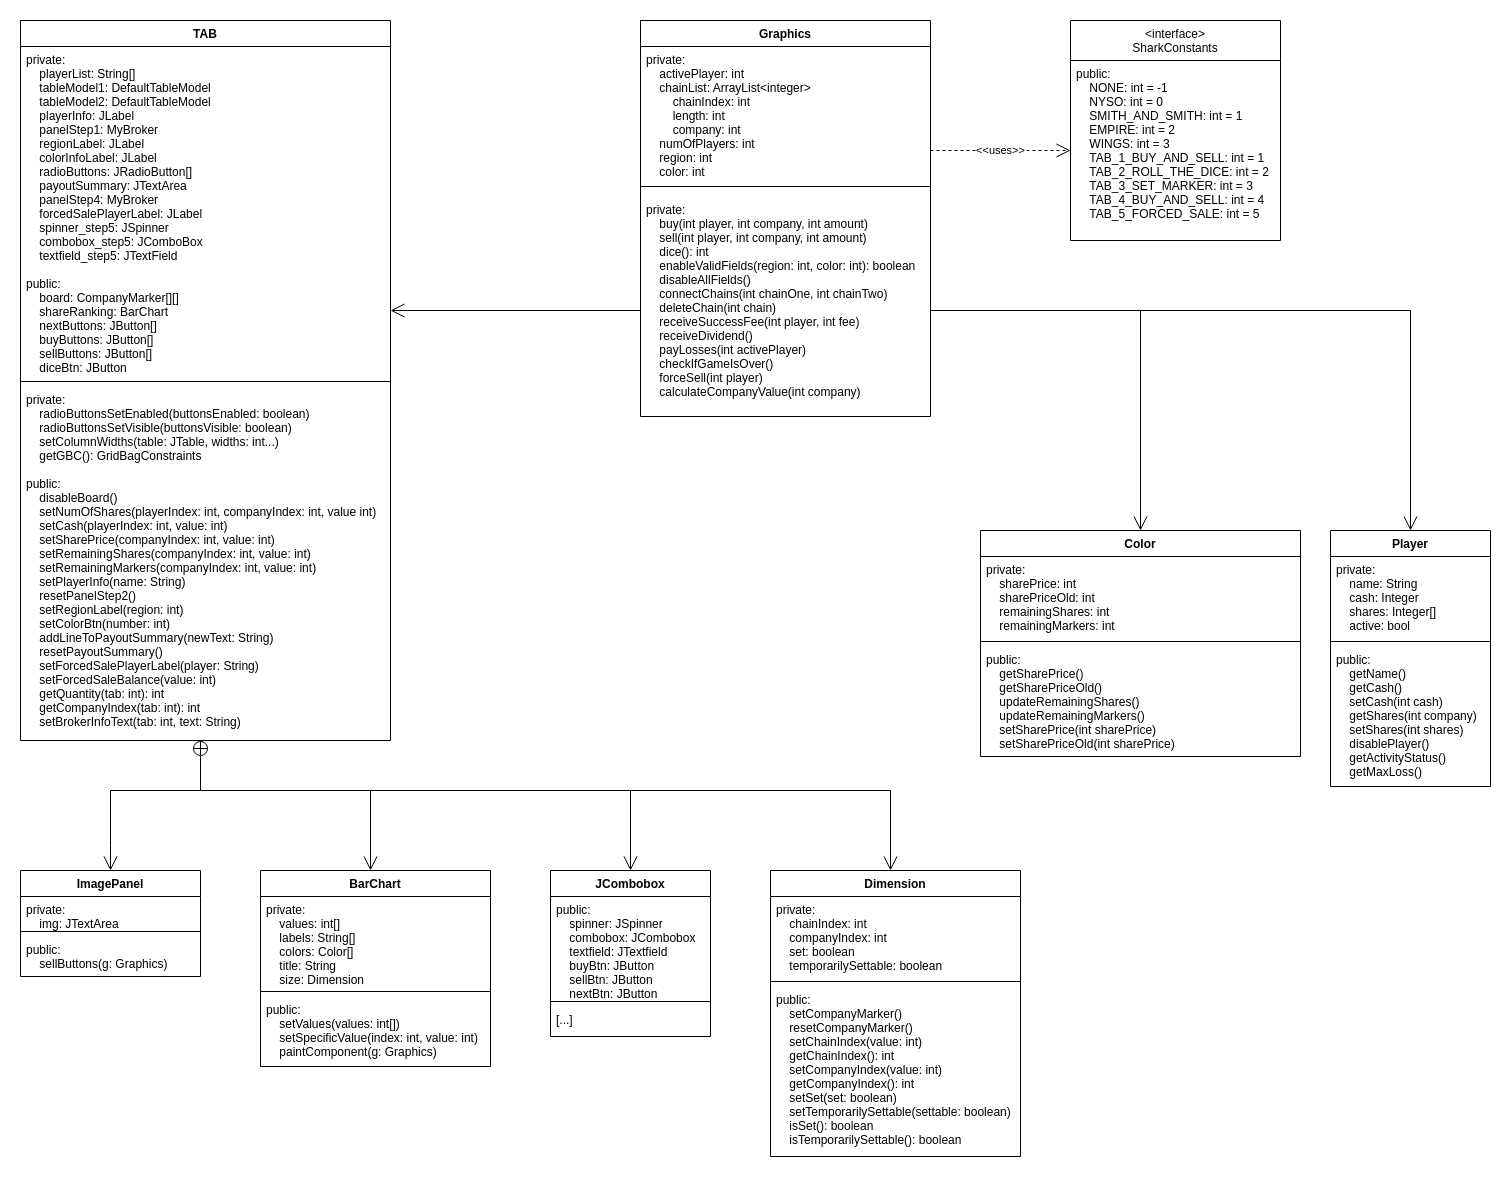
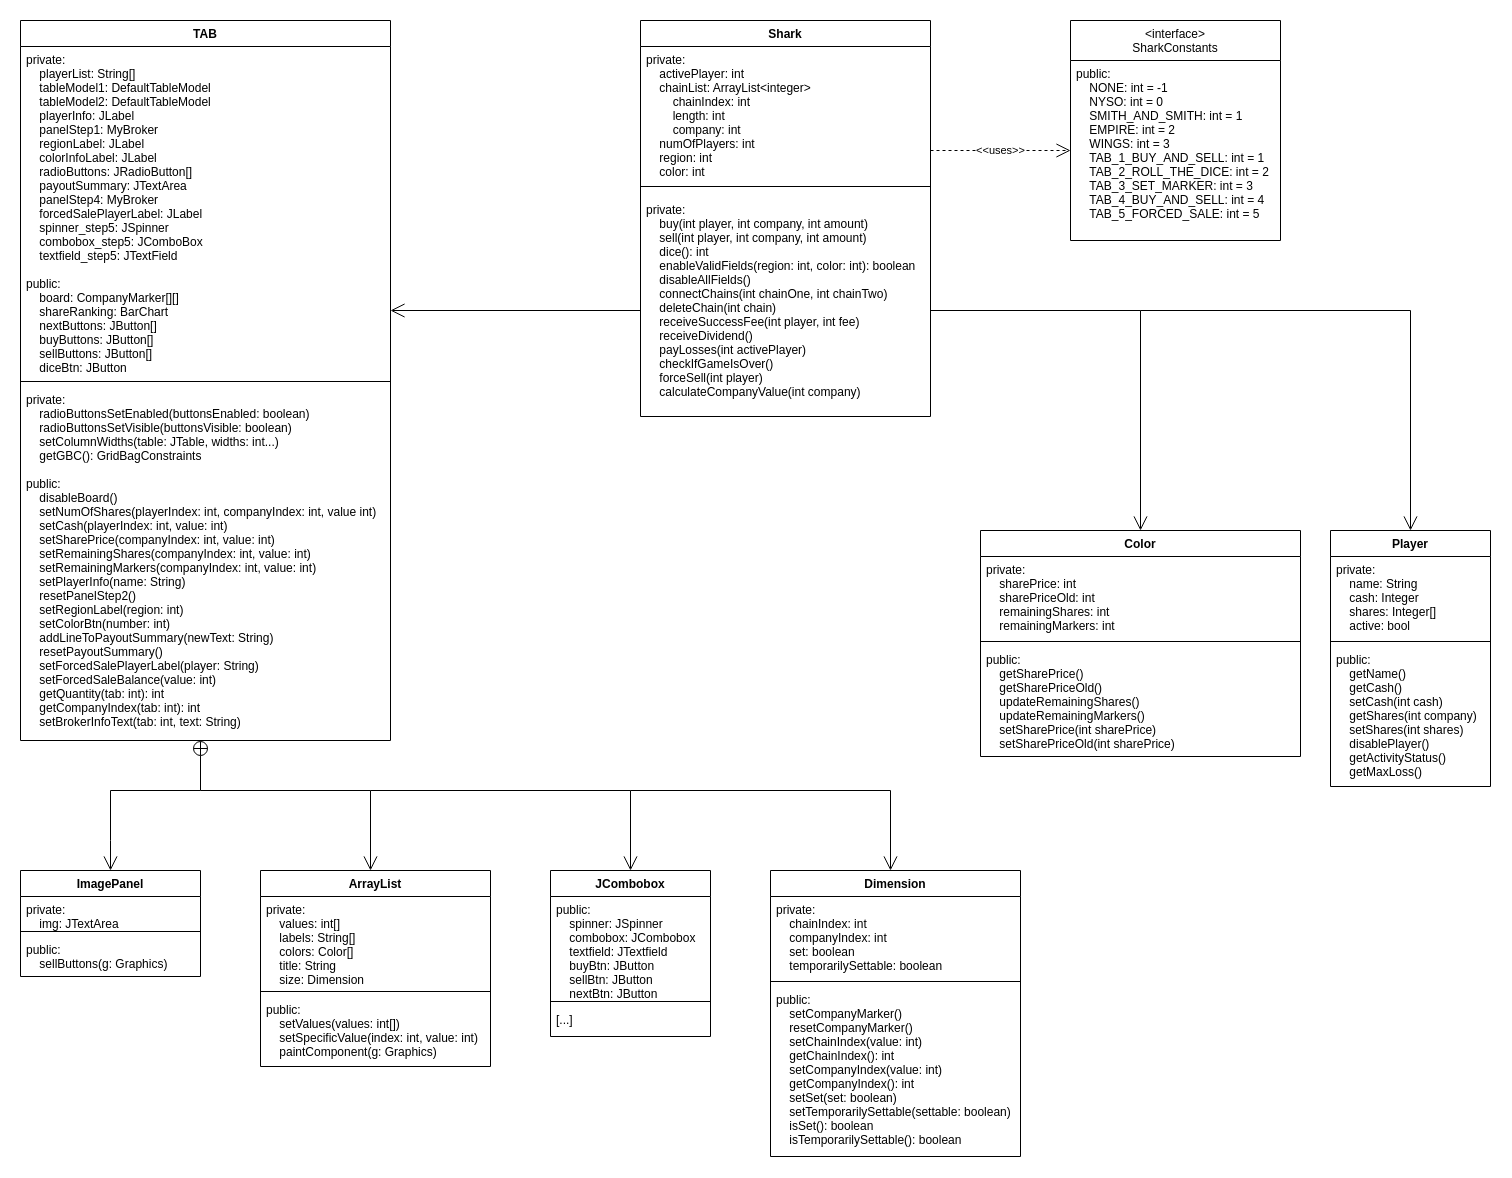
node "Graphics": label "Graphics" -> "Shark"
node "BarChart": label "BarChart" -> "ArrayList"
